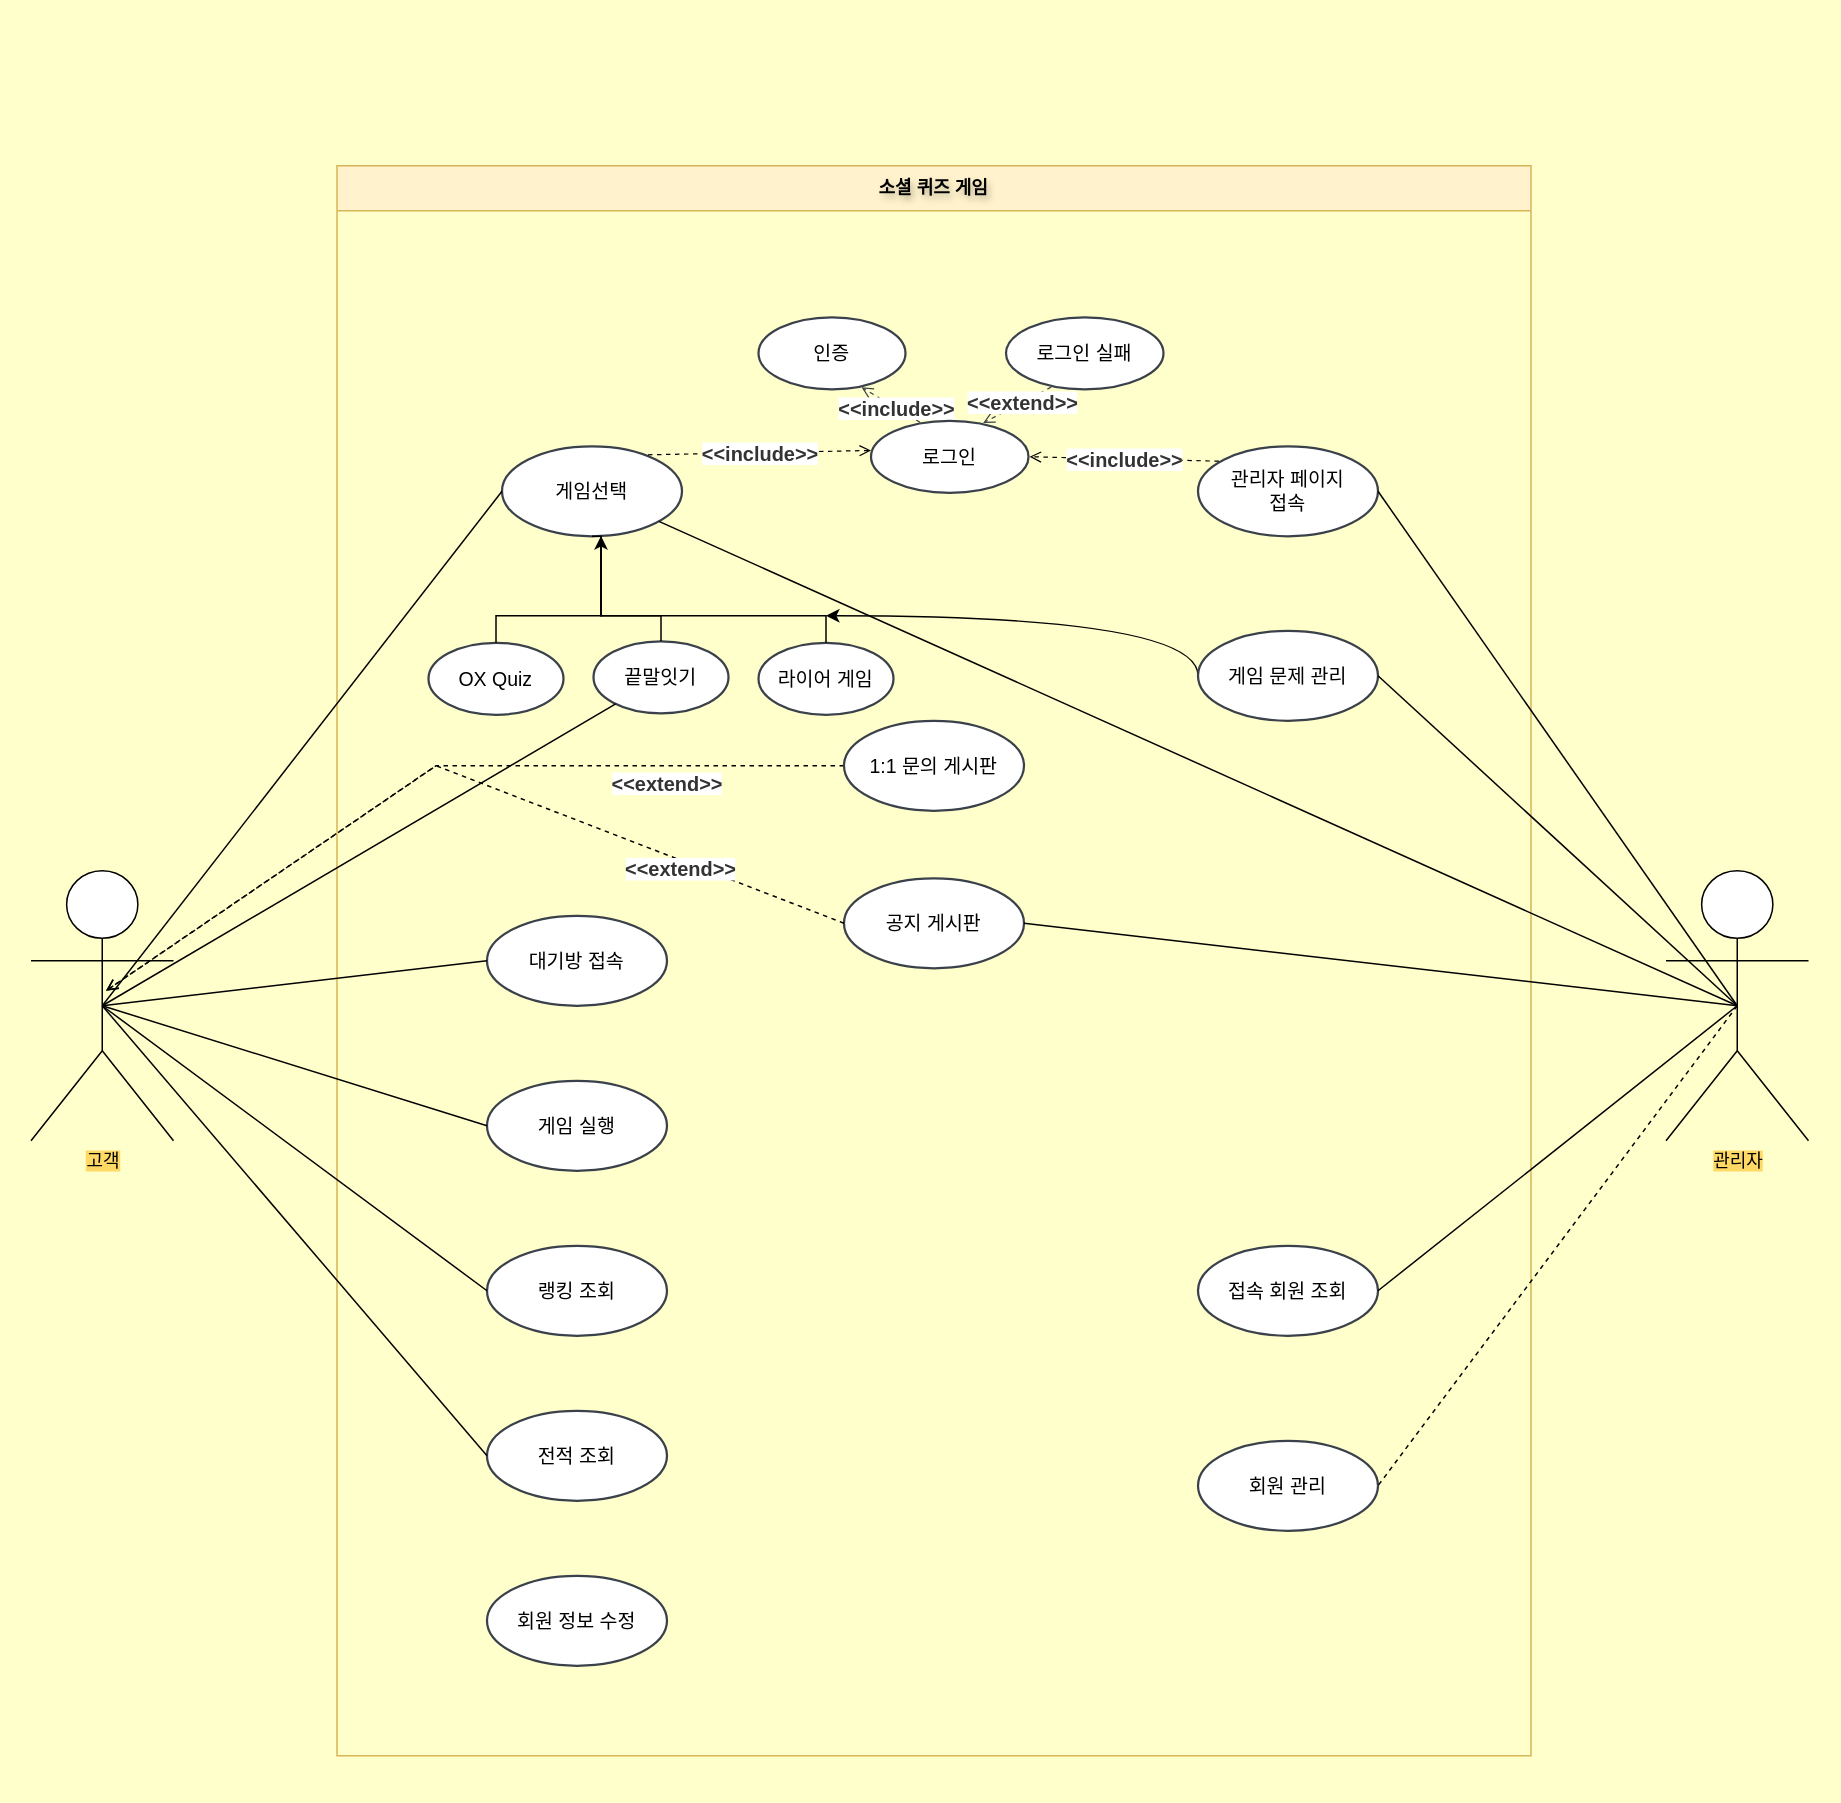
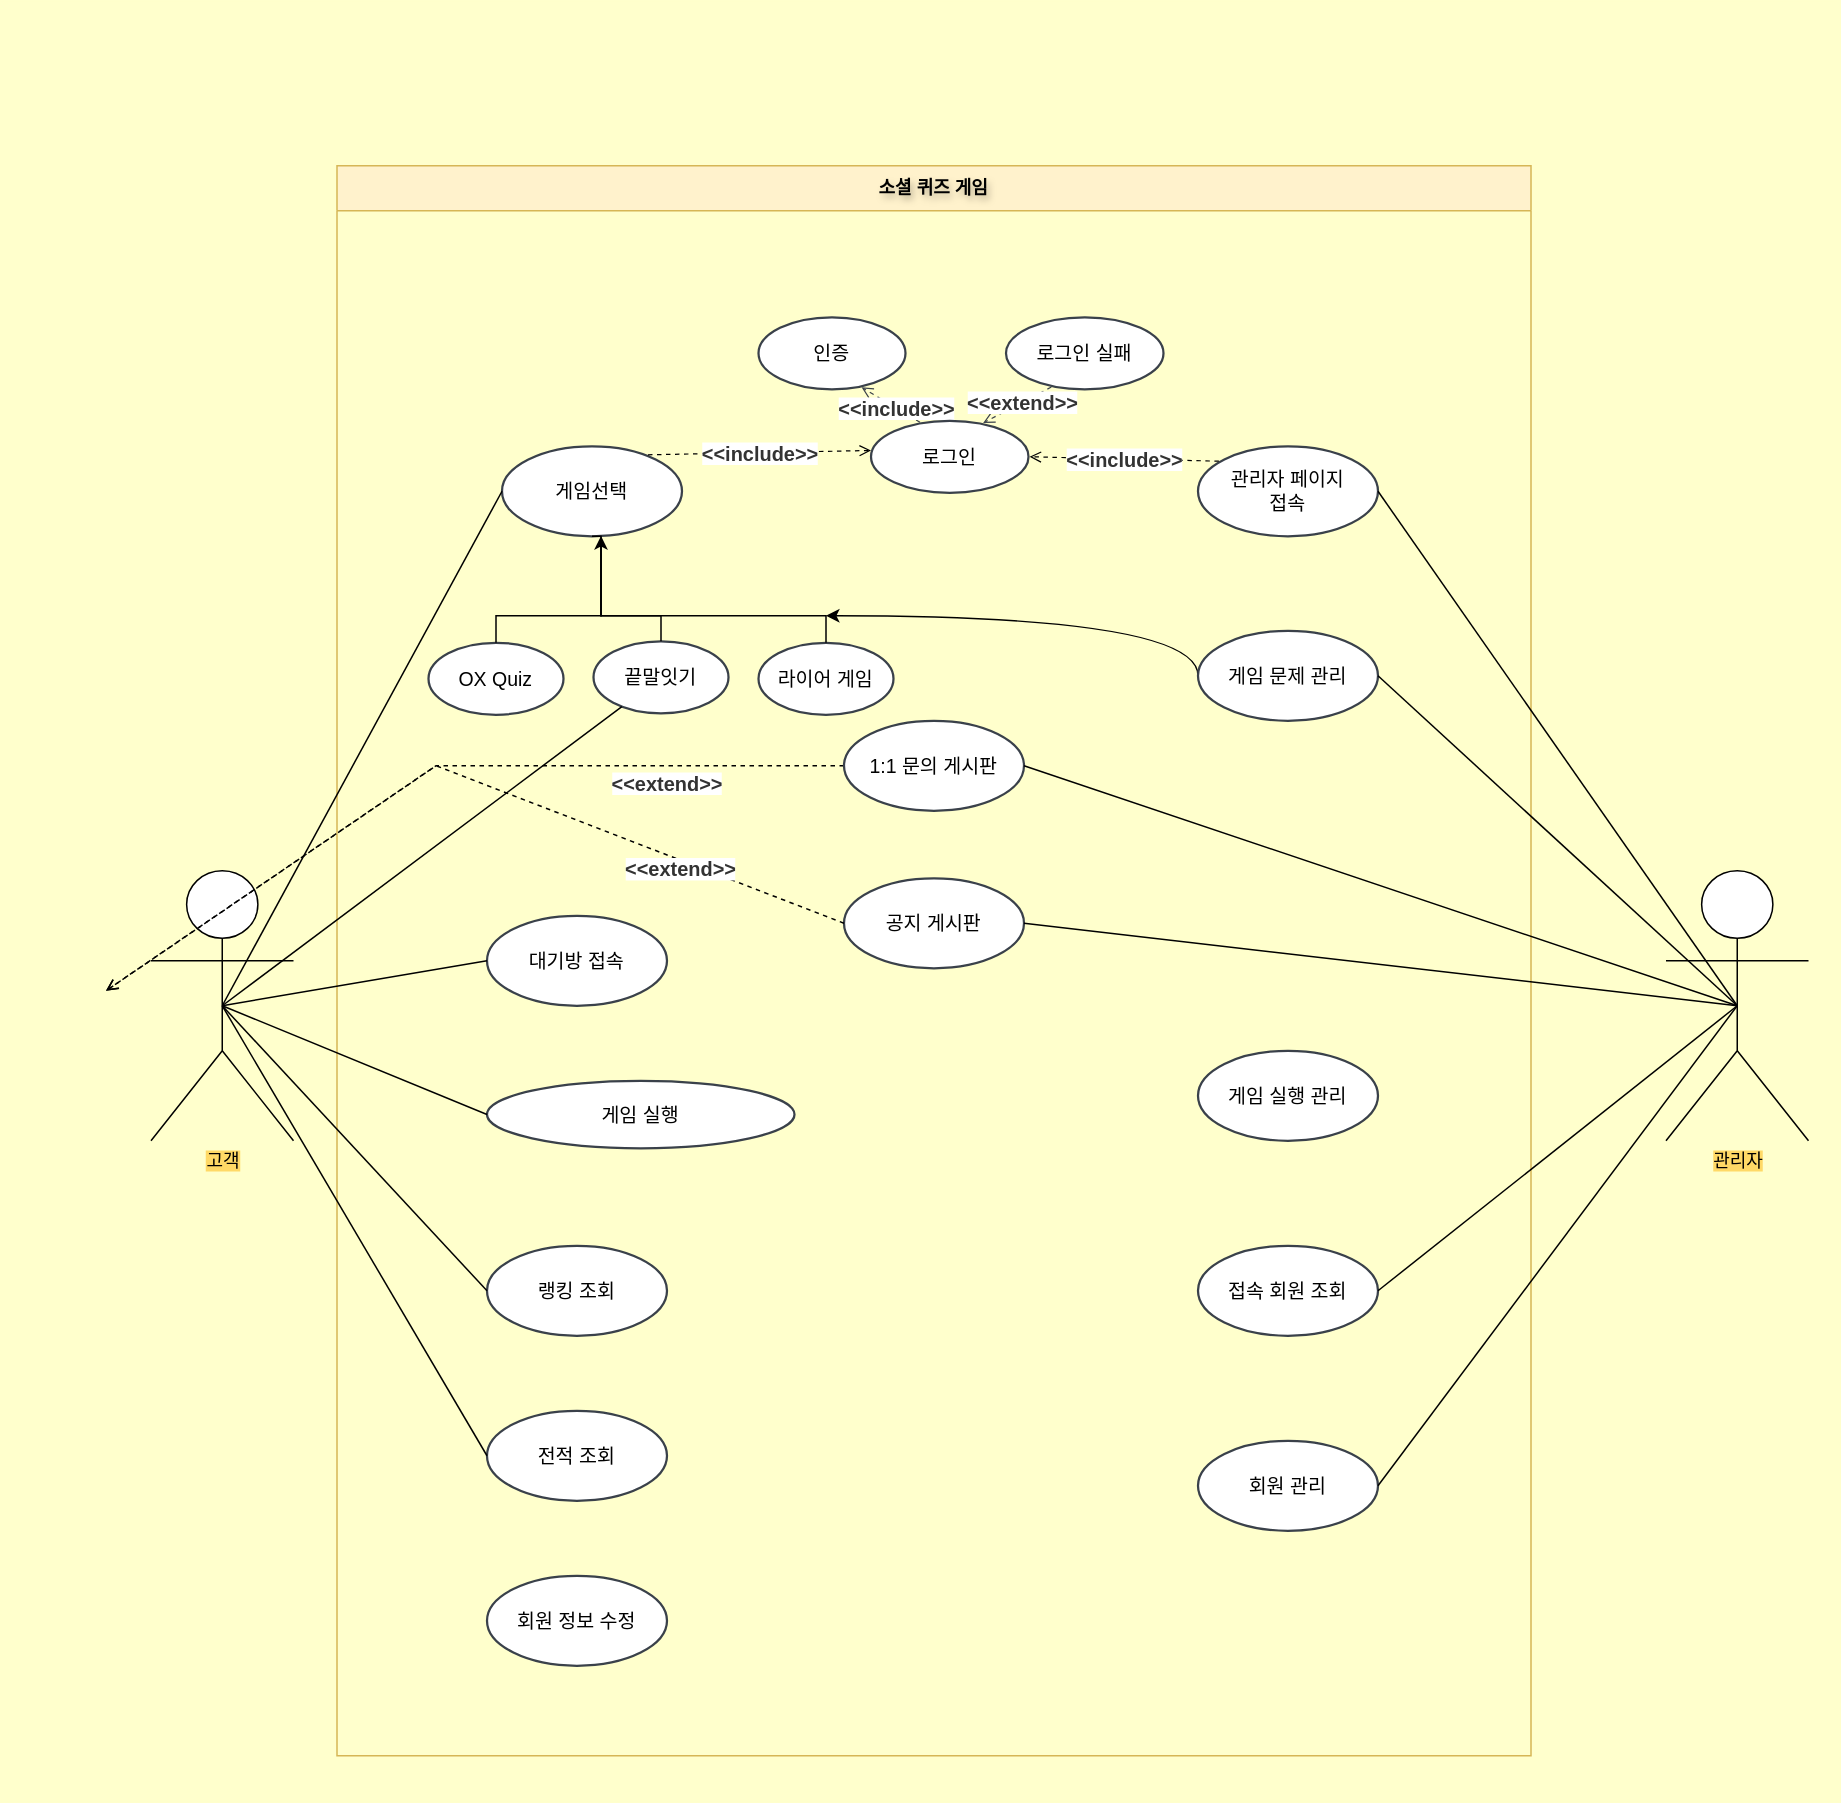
edge "게임선택" -- "관리자": now "1:1 문의 게시판" -- "관리자"
node "고객": moved (102, 1006) -> (222, 1006)
node "게임 실행 관리": added
node "게임 실행": size 180x90 -> 308x68
edge "관리자" -- "회원 관리": style dashed -> solid
